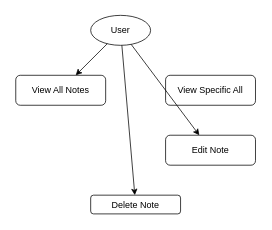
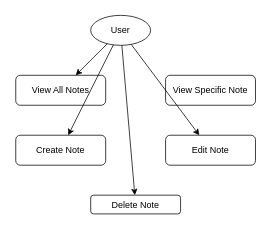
edge "User" -> "Create Note": added
node "View Specific All": label "View Specific All" -> "View Specific Note"
node "Create Note": added
